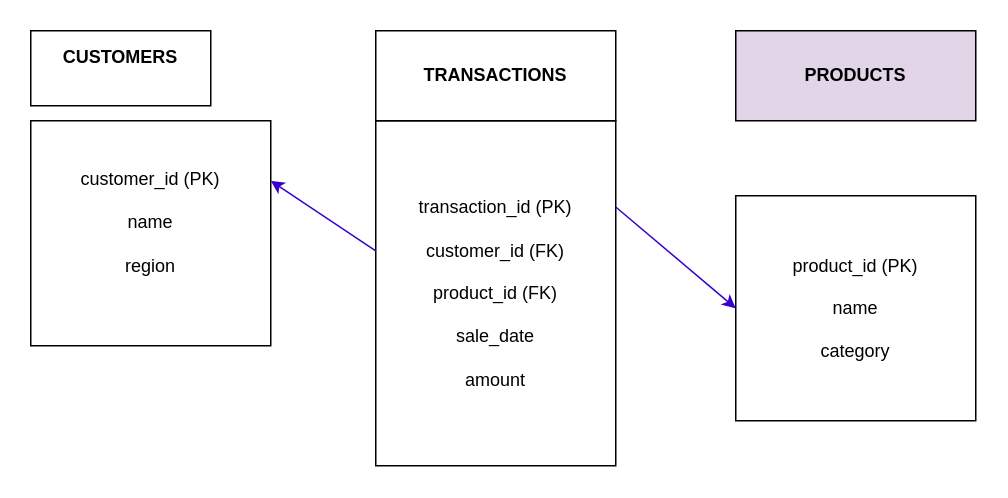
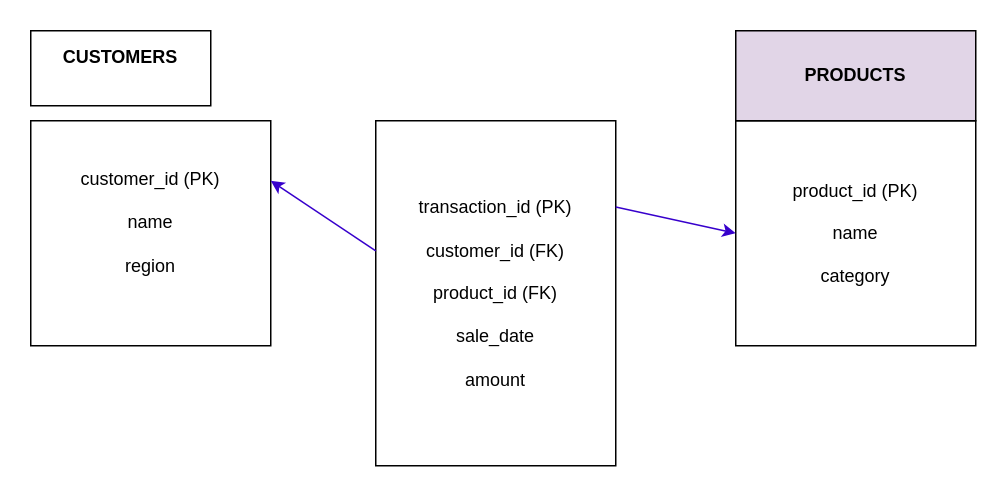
node "TRANSACTIONS": removed
node "product_id (PK) name category": moved (856, 308) -> (856, 233)
